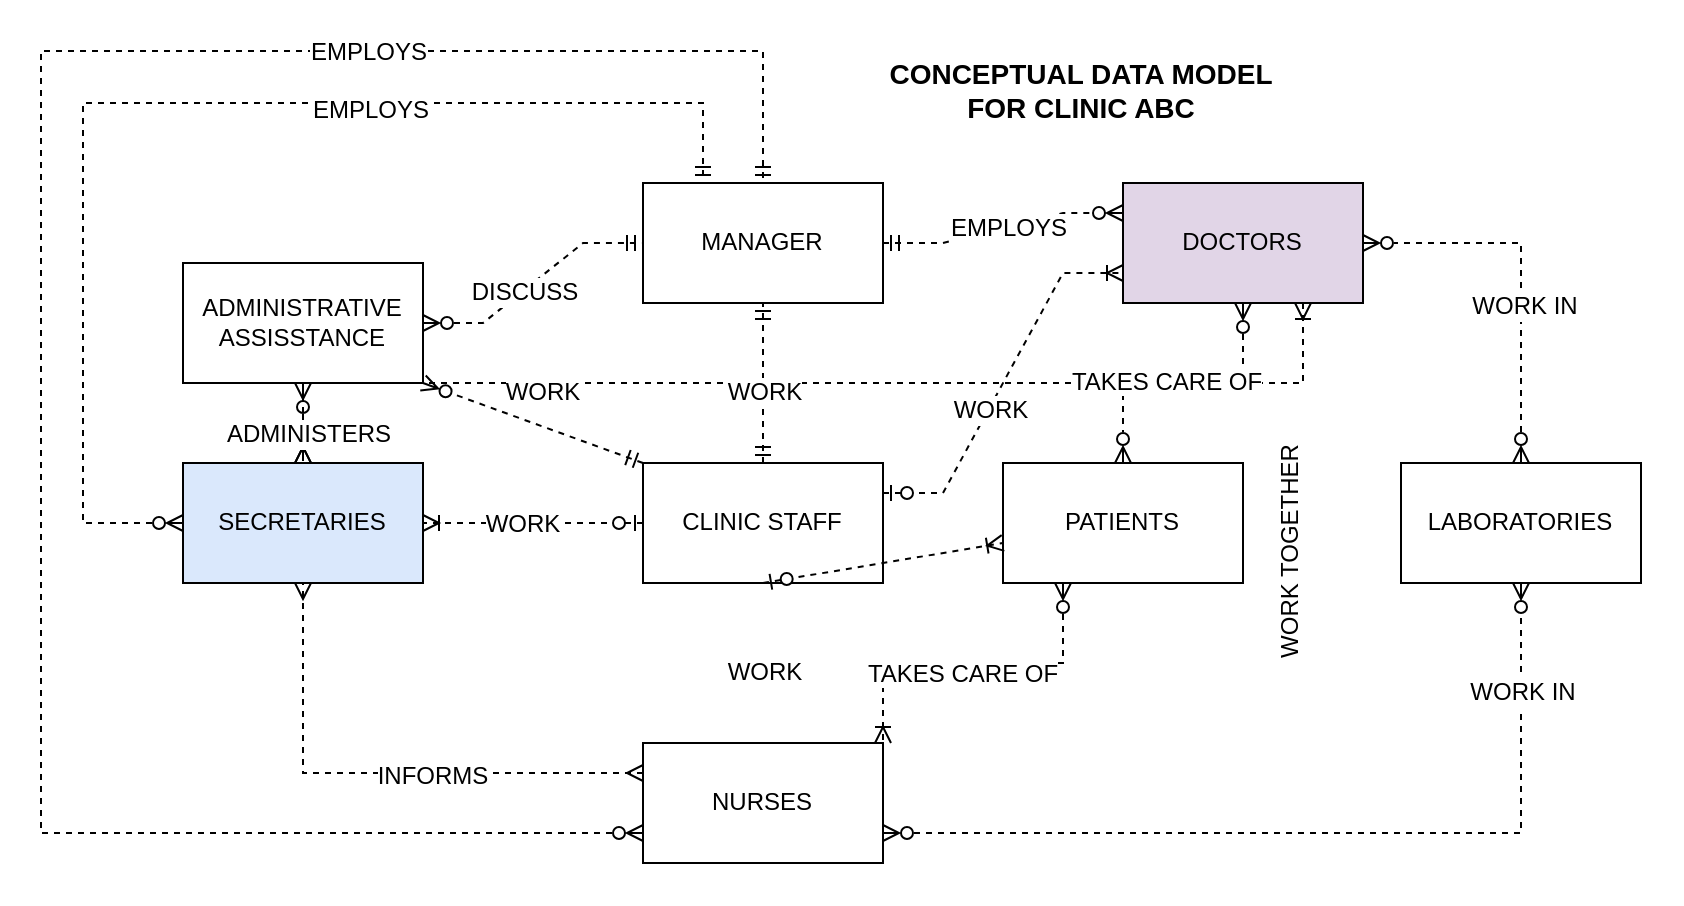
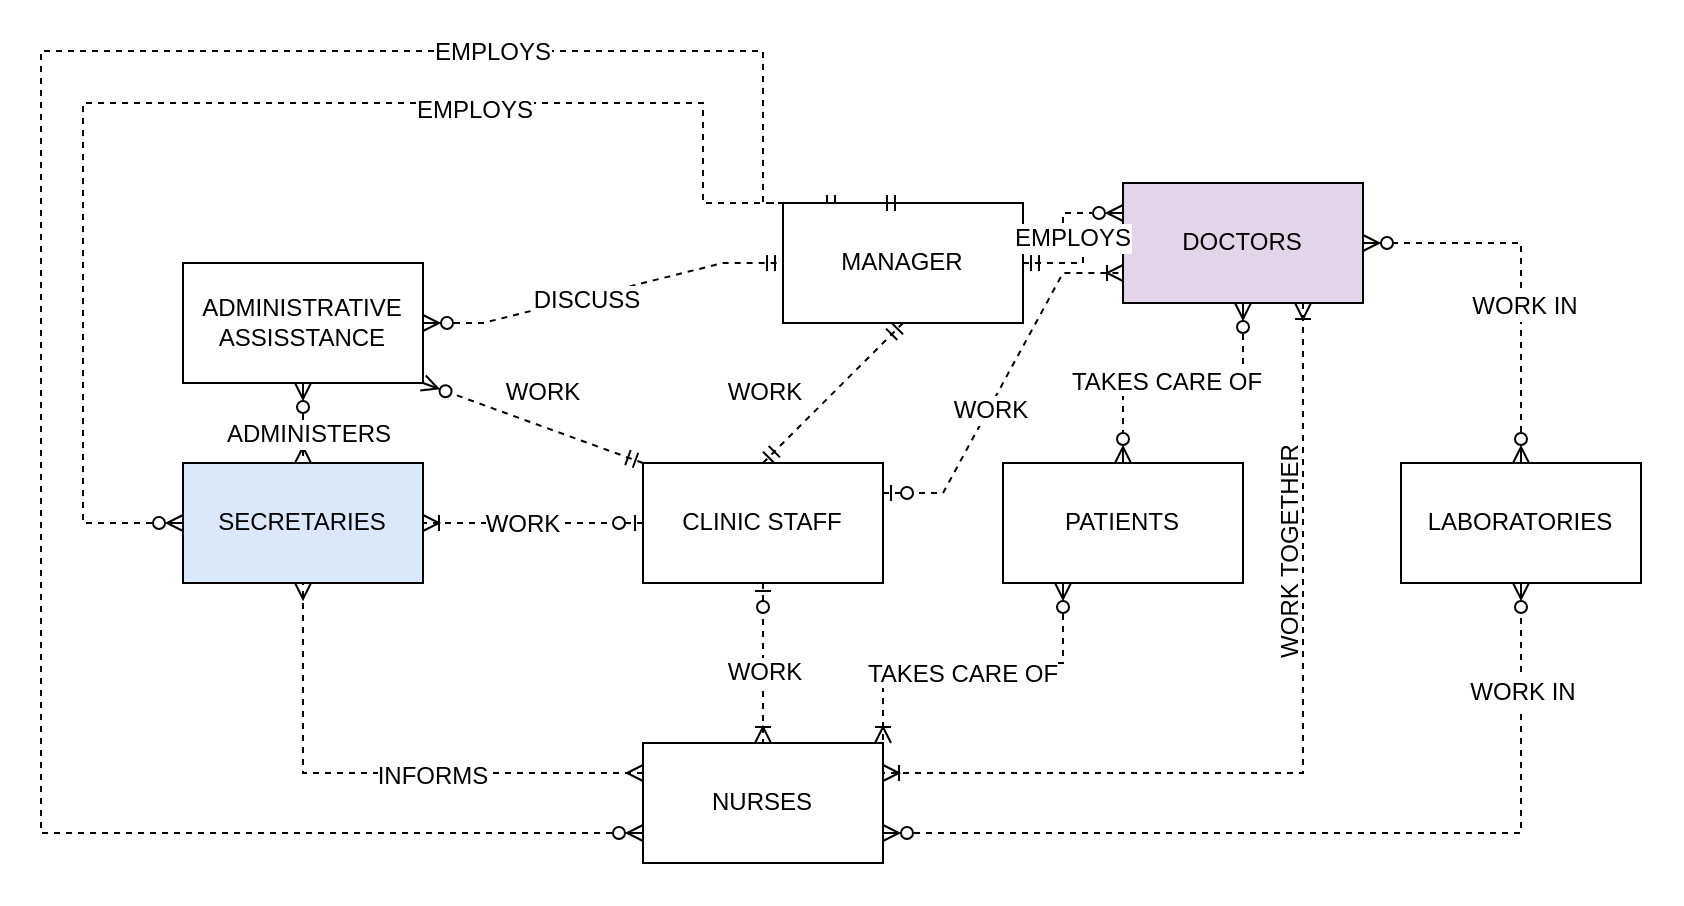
node "CONCEPTUAL DATA MODEL FOR CLINIC ABC": removed
node "MANAGER": moved (763, 243) -> (903, 263)
edge "DOCTORS" -- "SECRETARIES": now "DOCTORS" -- "NURSES"
edge "CLINIC STAFF" -- "PATIENTS": now "CLINIC STAFF" -- "NURSES"
